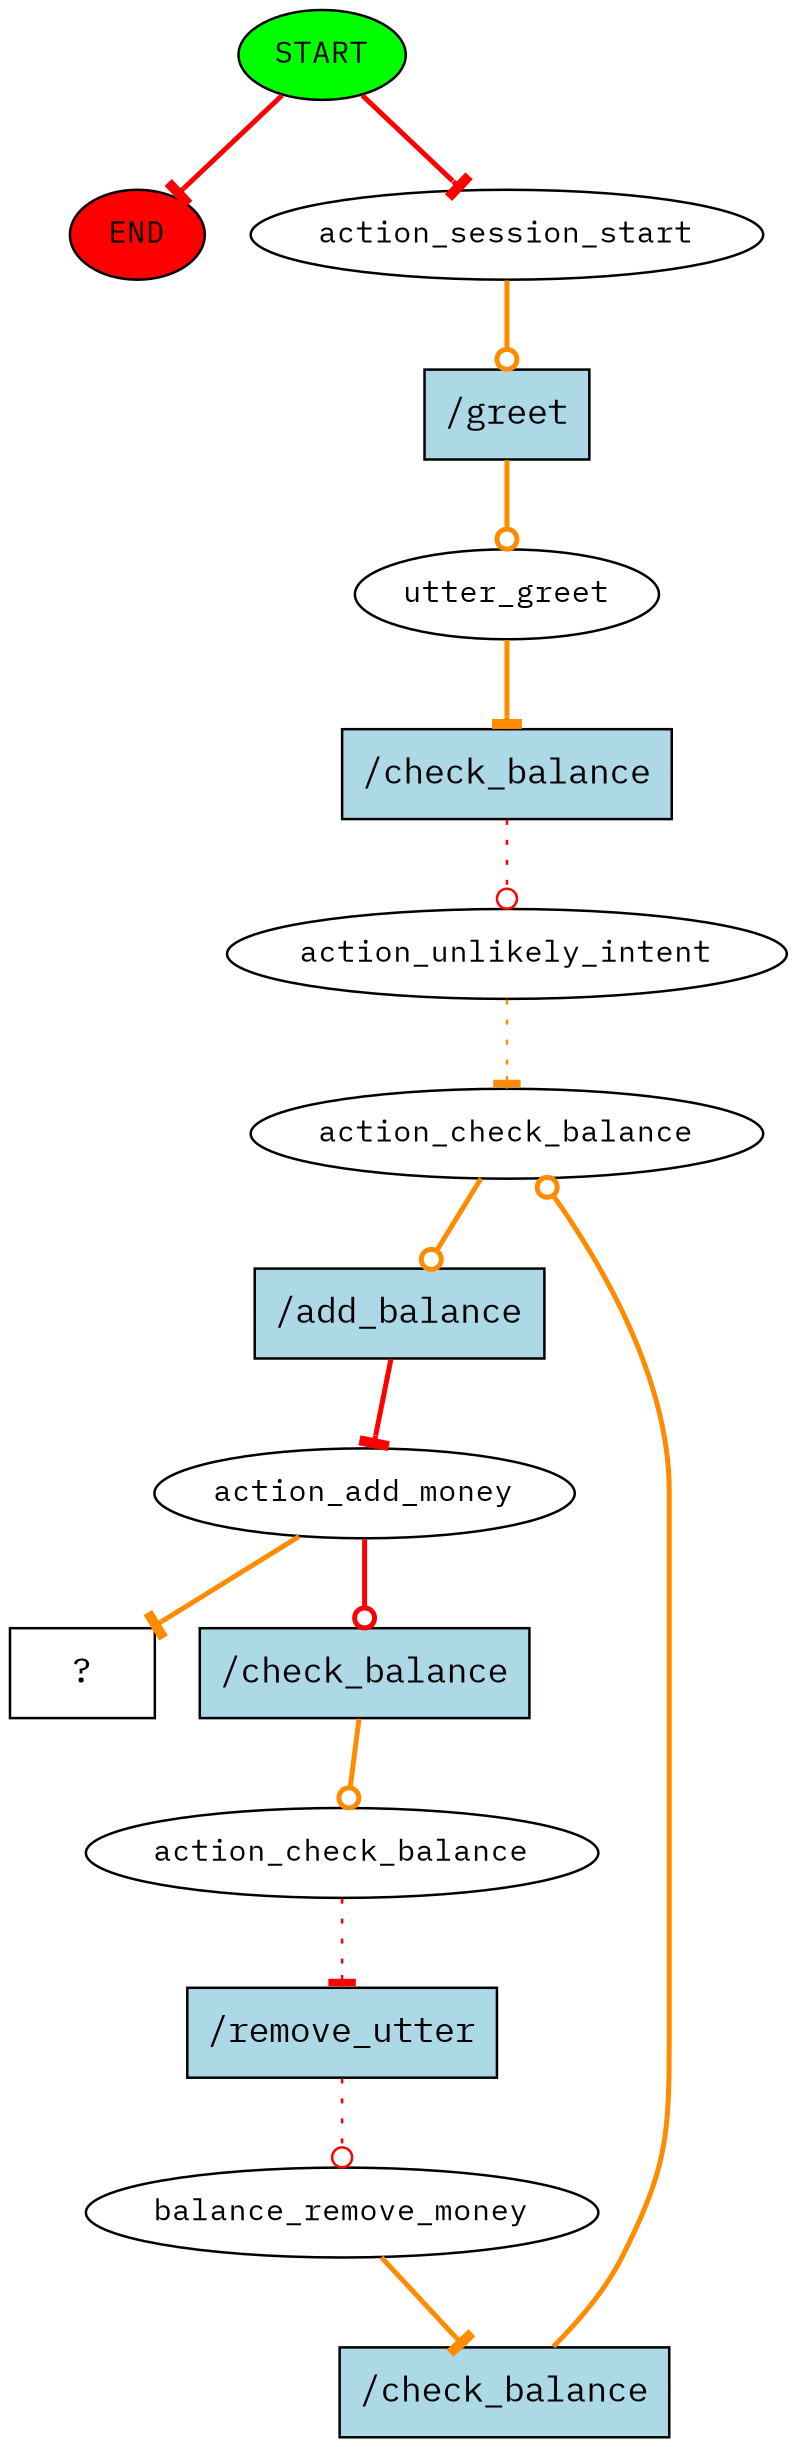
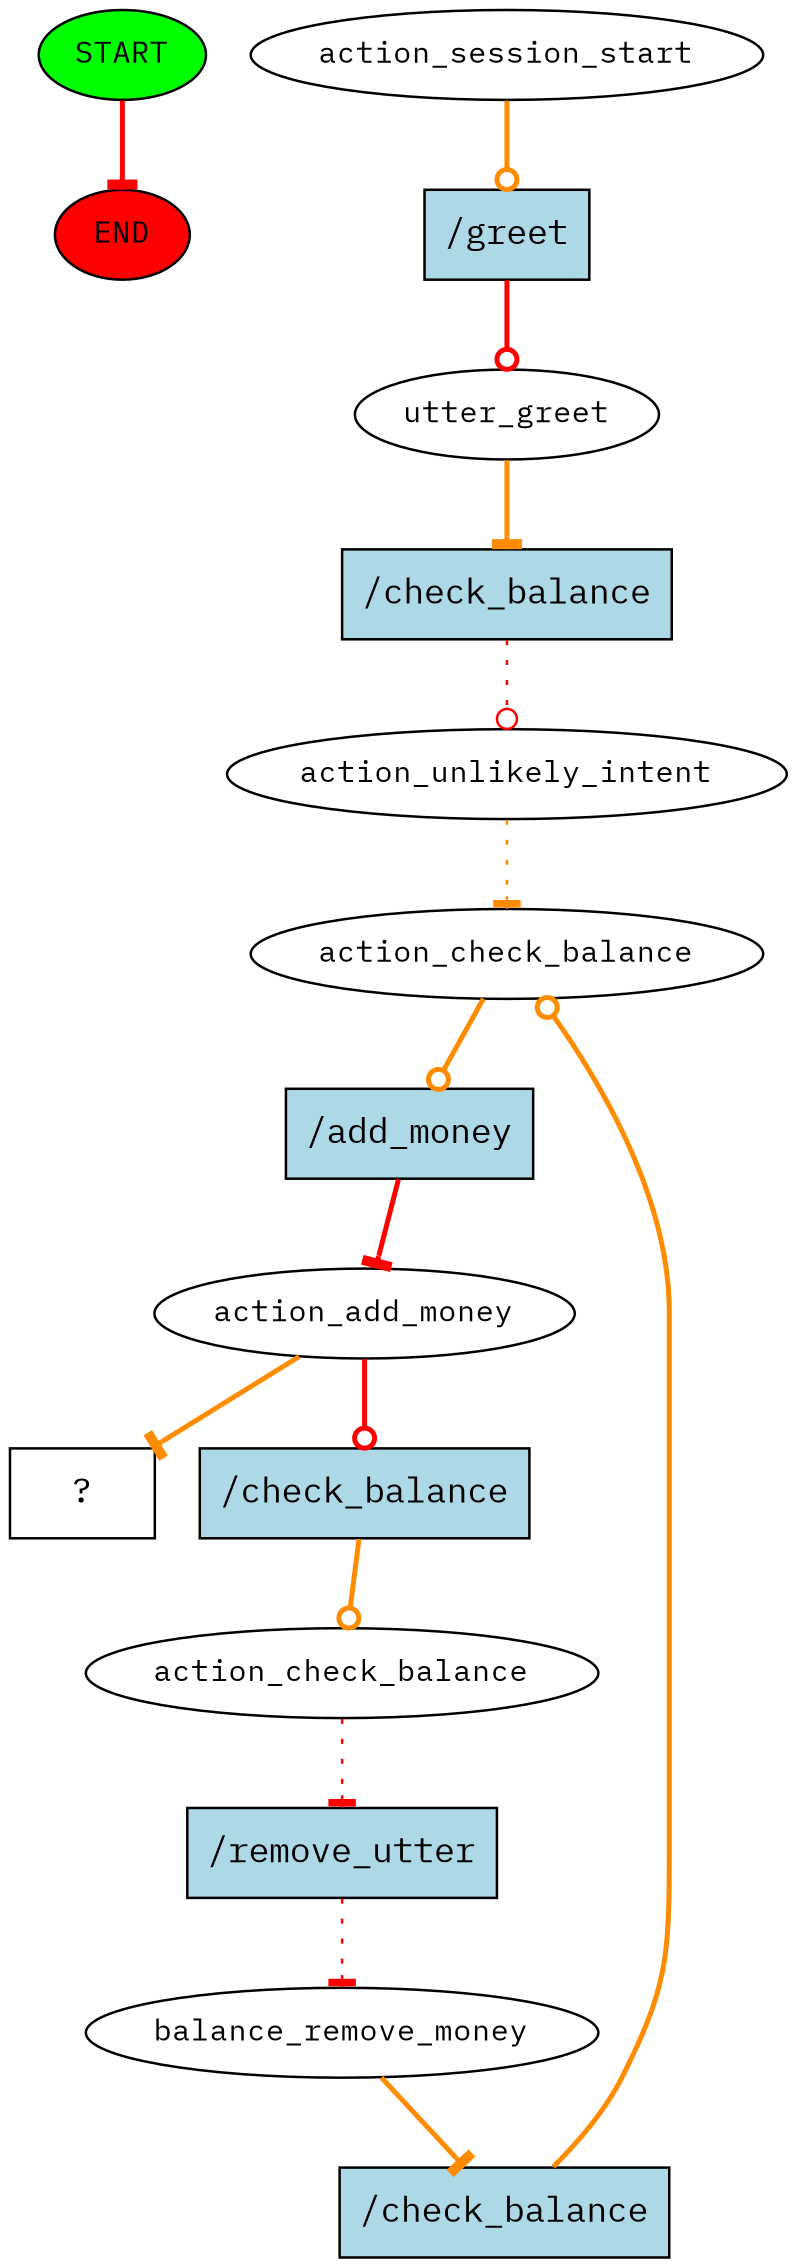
edge "START" -> "action_session_start": removed
edge "/greet" -> "utter_greet": color darkorange -> red
node "/add_balance": label "/add_balance" -> "/add_money"
edge "/remove_utter" -> "balance_remove_money": arrowhead odot -> tee
